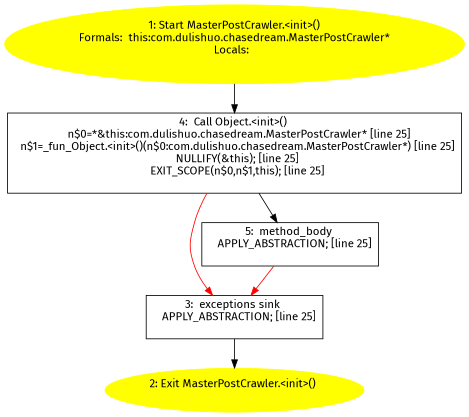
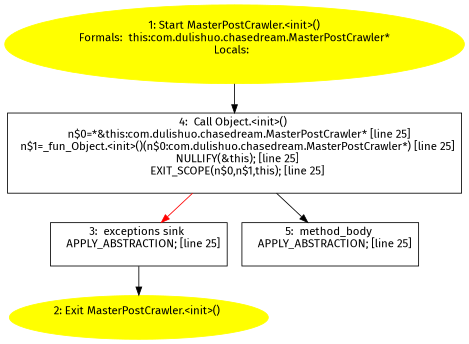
edge "5:  method_body APPLY_ABSTRACTION; [line 25]" -> "3:  exceptions sink APPLY_ABSTRACTION; [line 25]": removed
